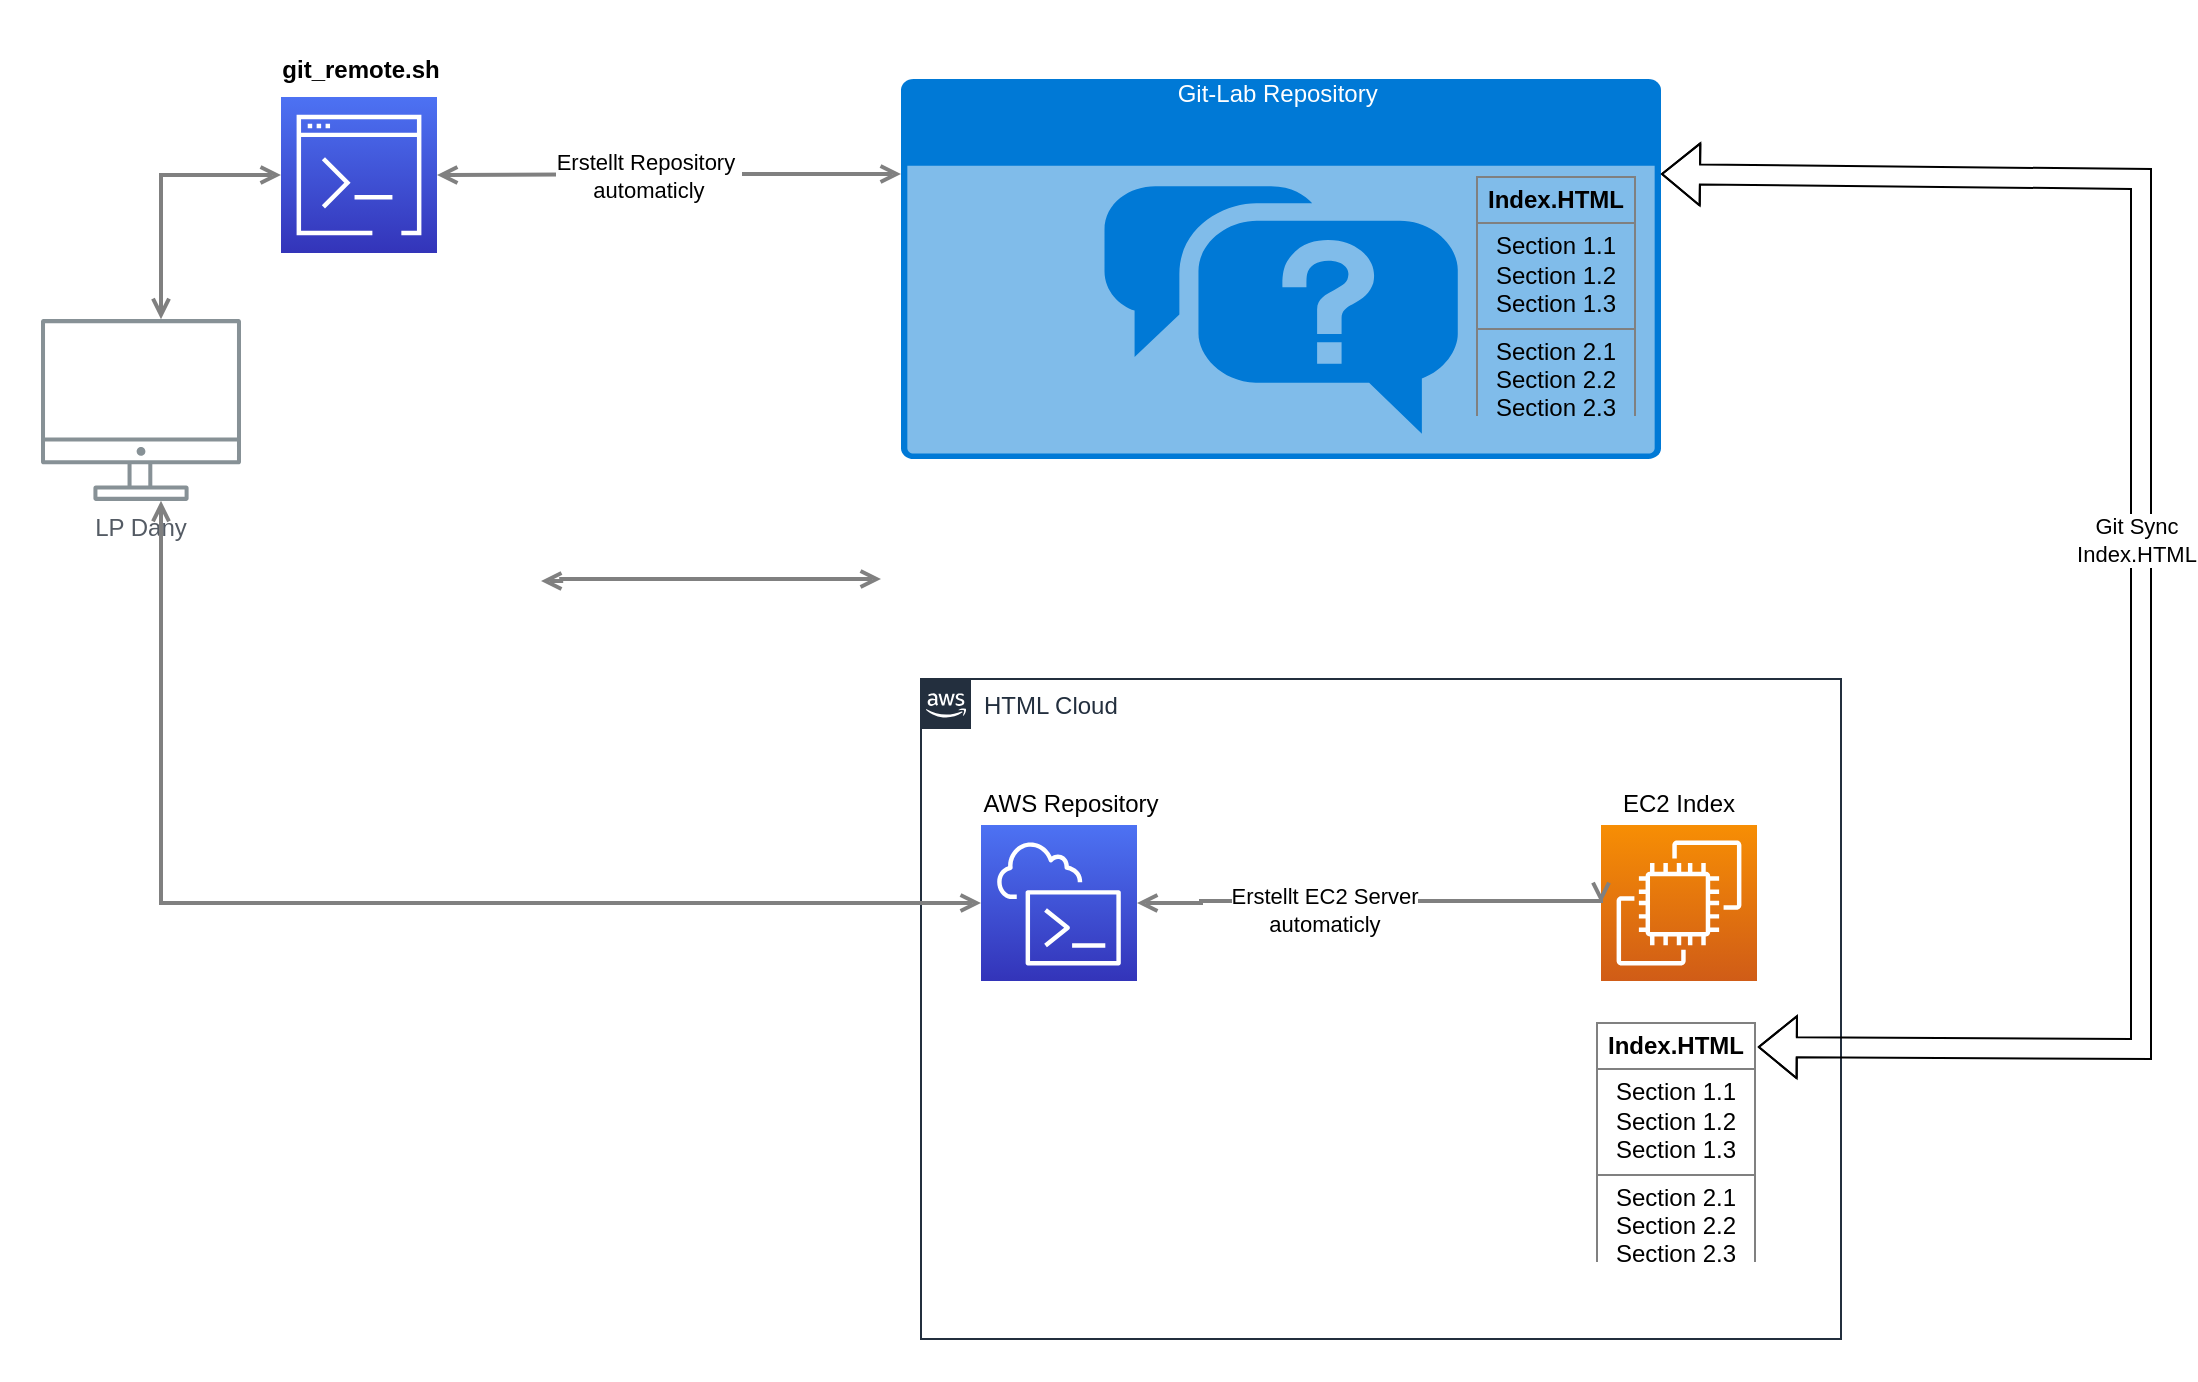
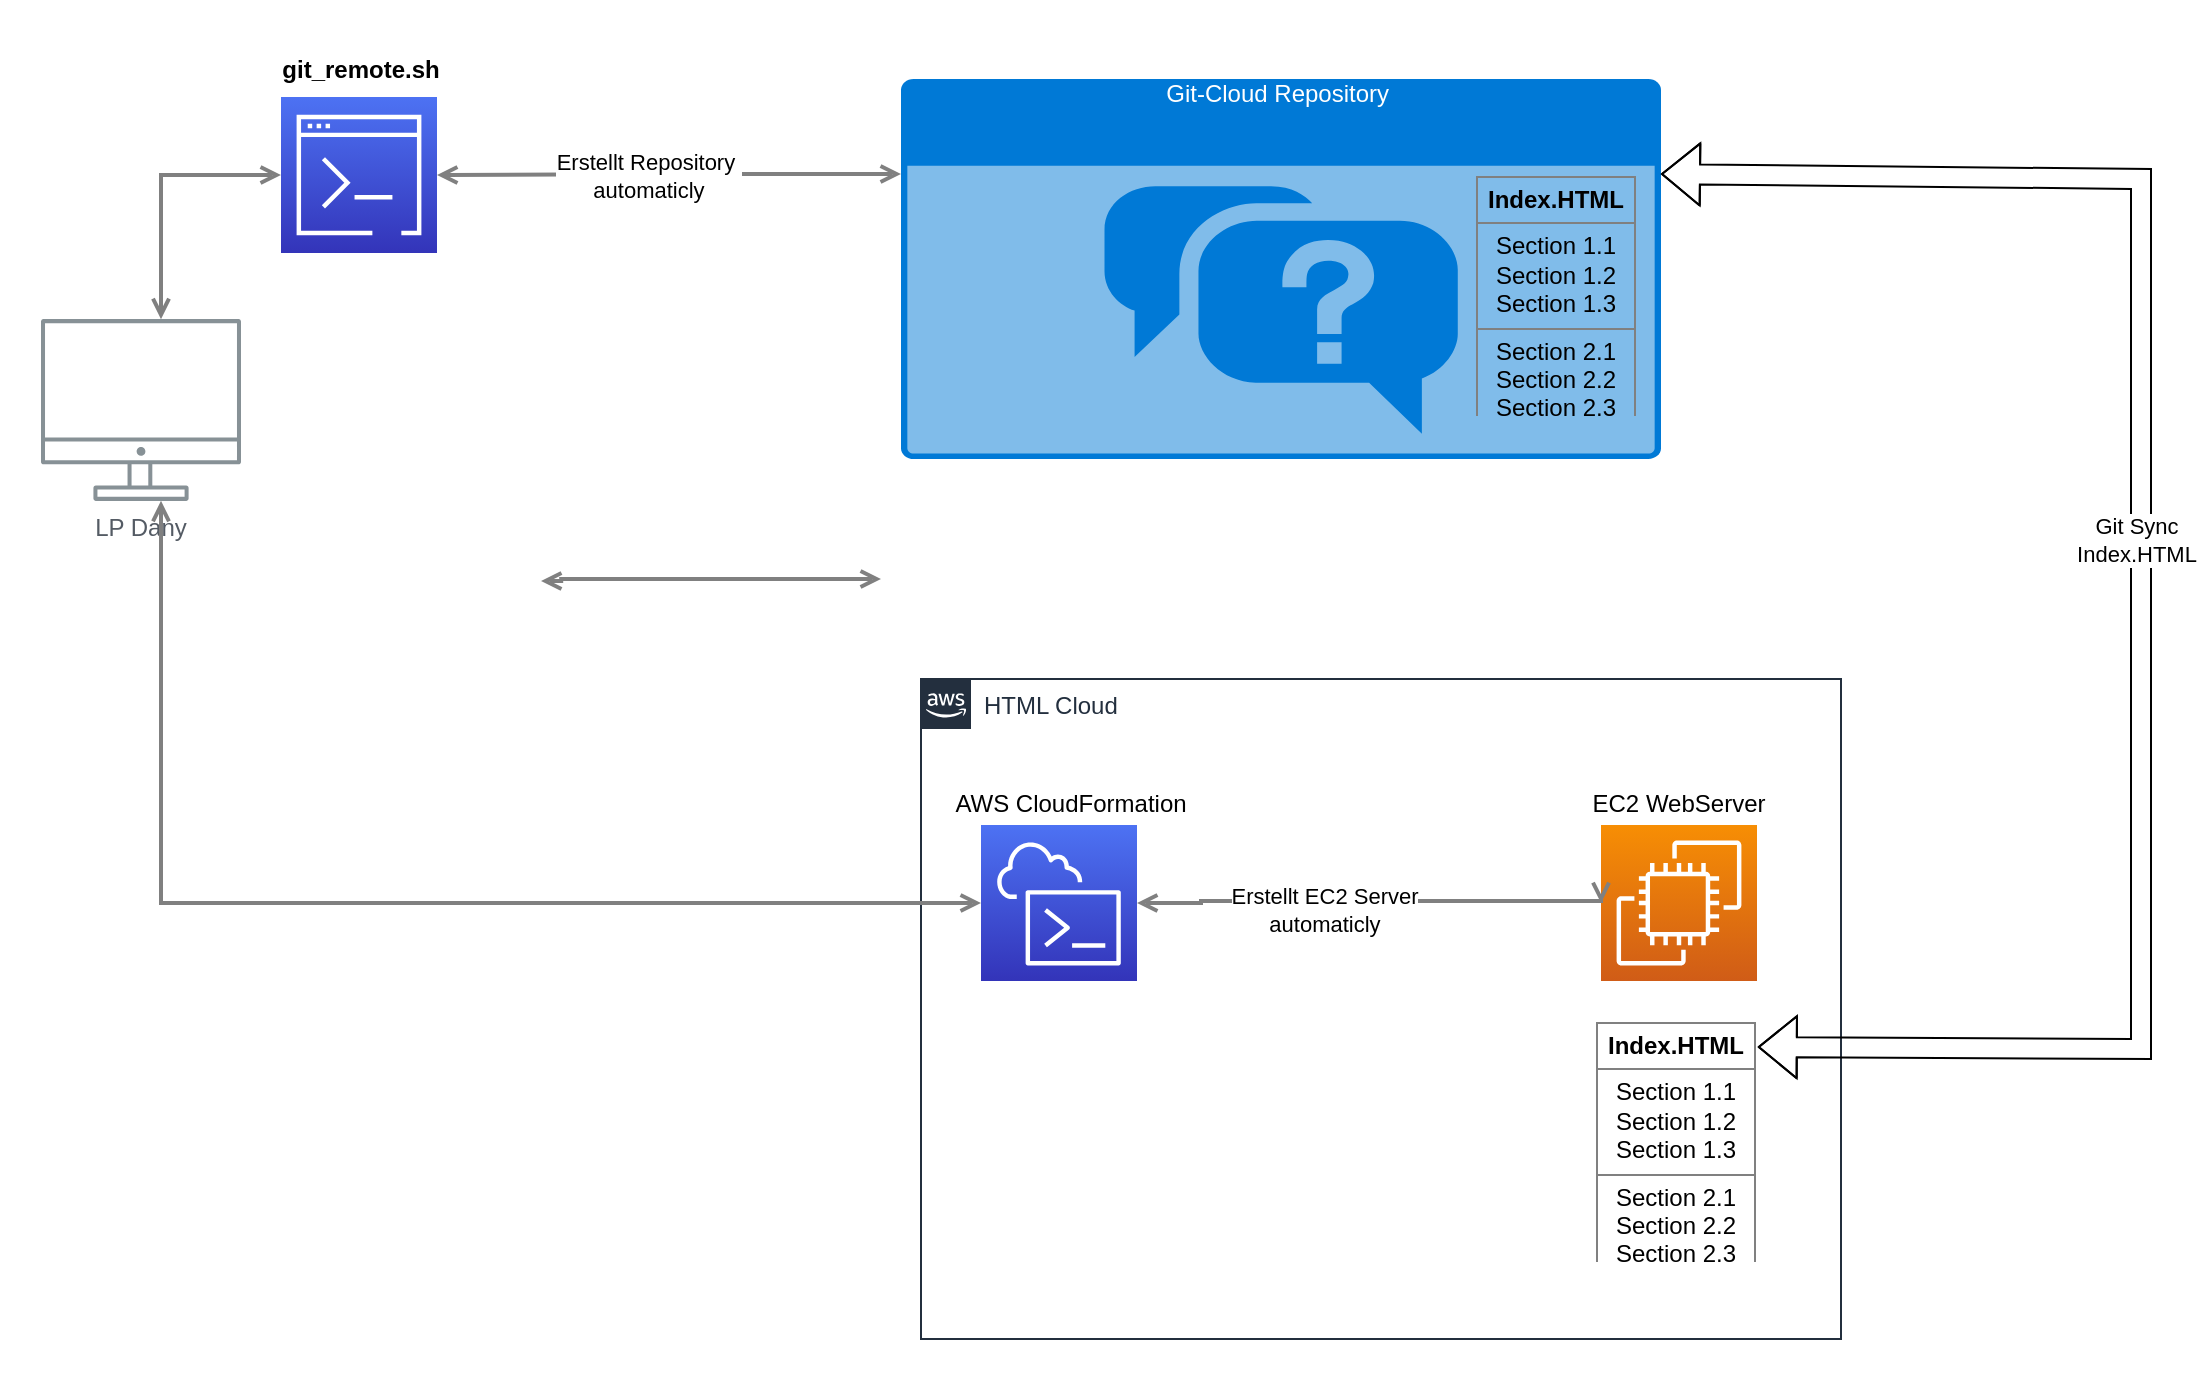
node "Git-Lab Repository": label "Git-Lab Repository" -> "Git-Cloud Repository"
node "AWS Repository": label "AWS Repository" -> "AWS CloudFormation"
node "EC2 Index": label "EC2 Index" -> "EC2 WebServer"
